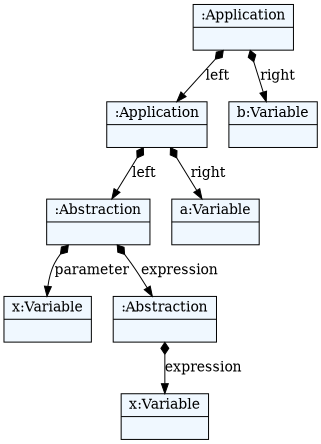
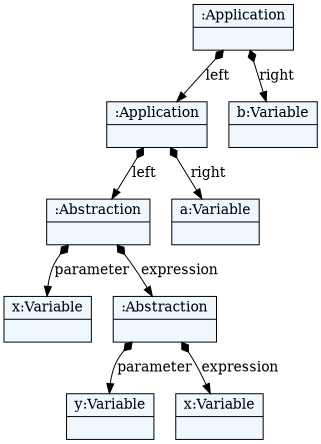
node "y:Variable": added
